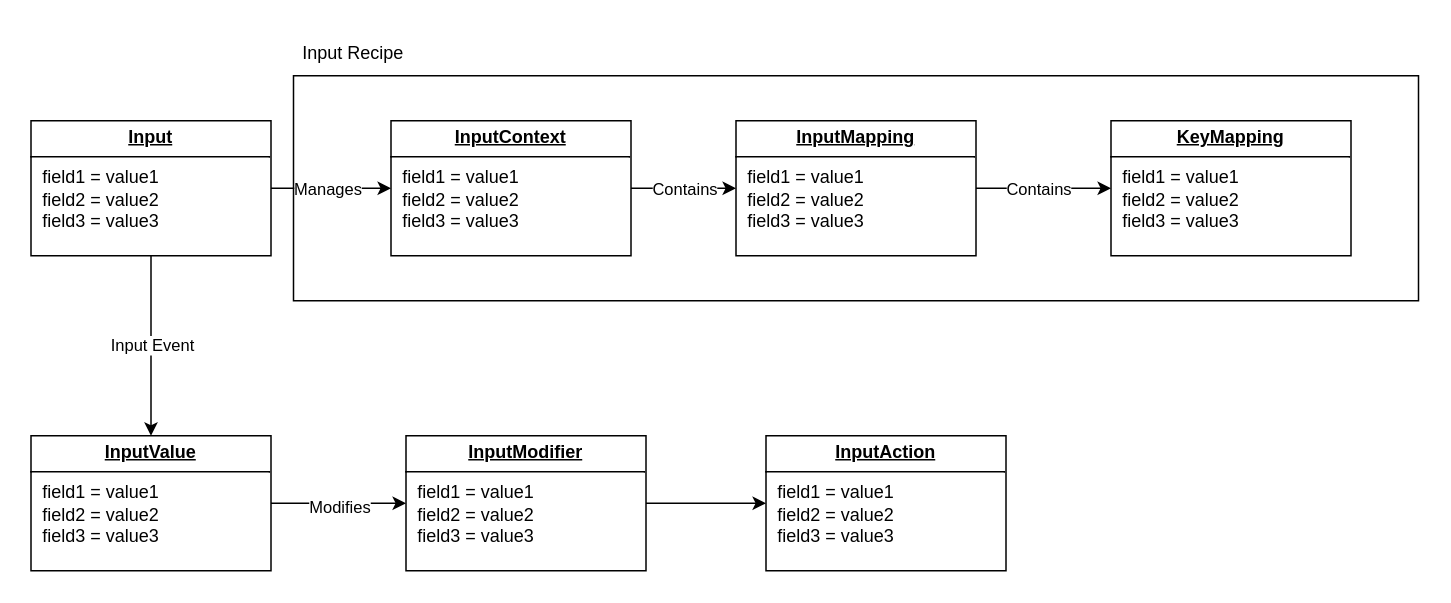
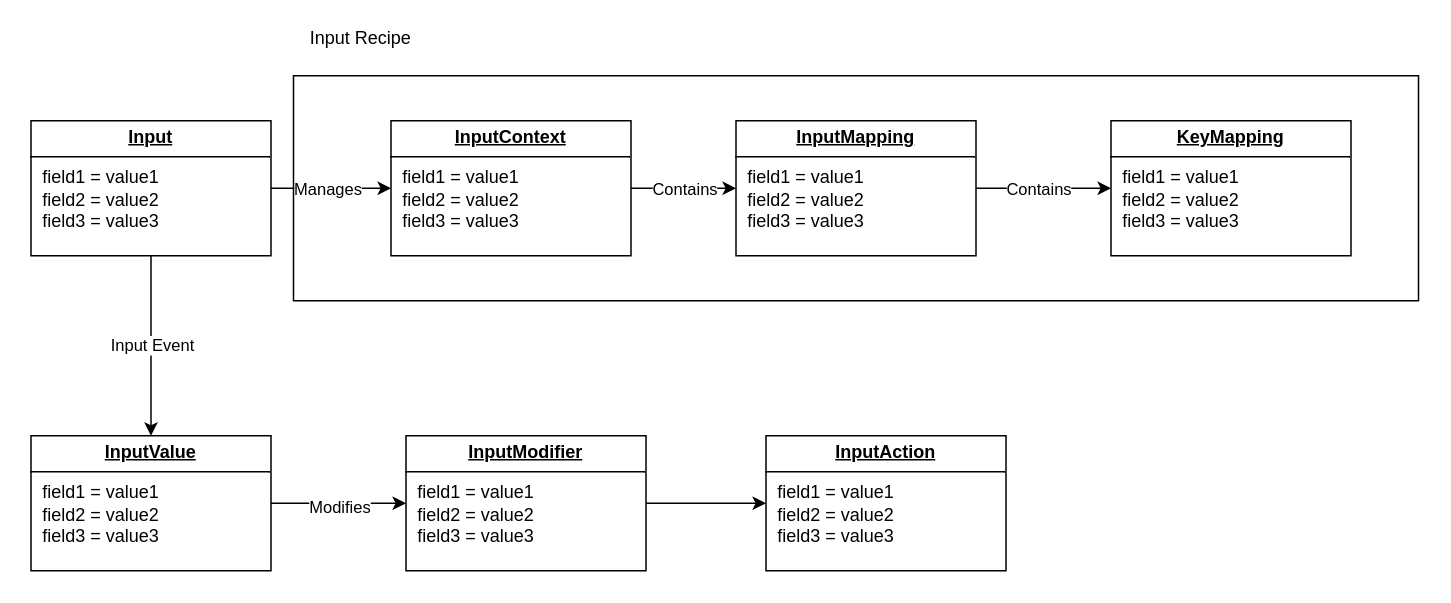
node "Input Recipe": moved (353, 53) -> (361, 38)
